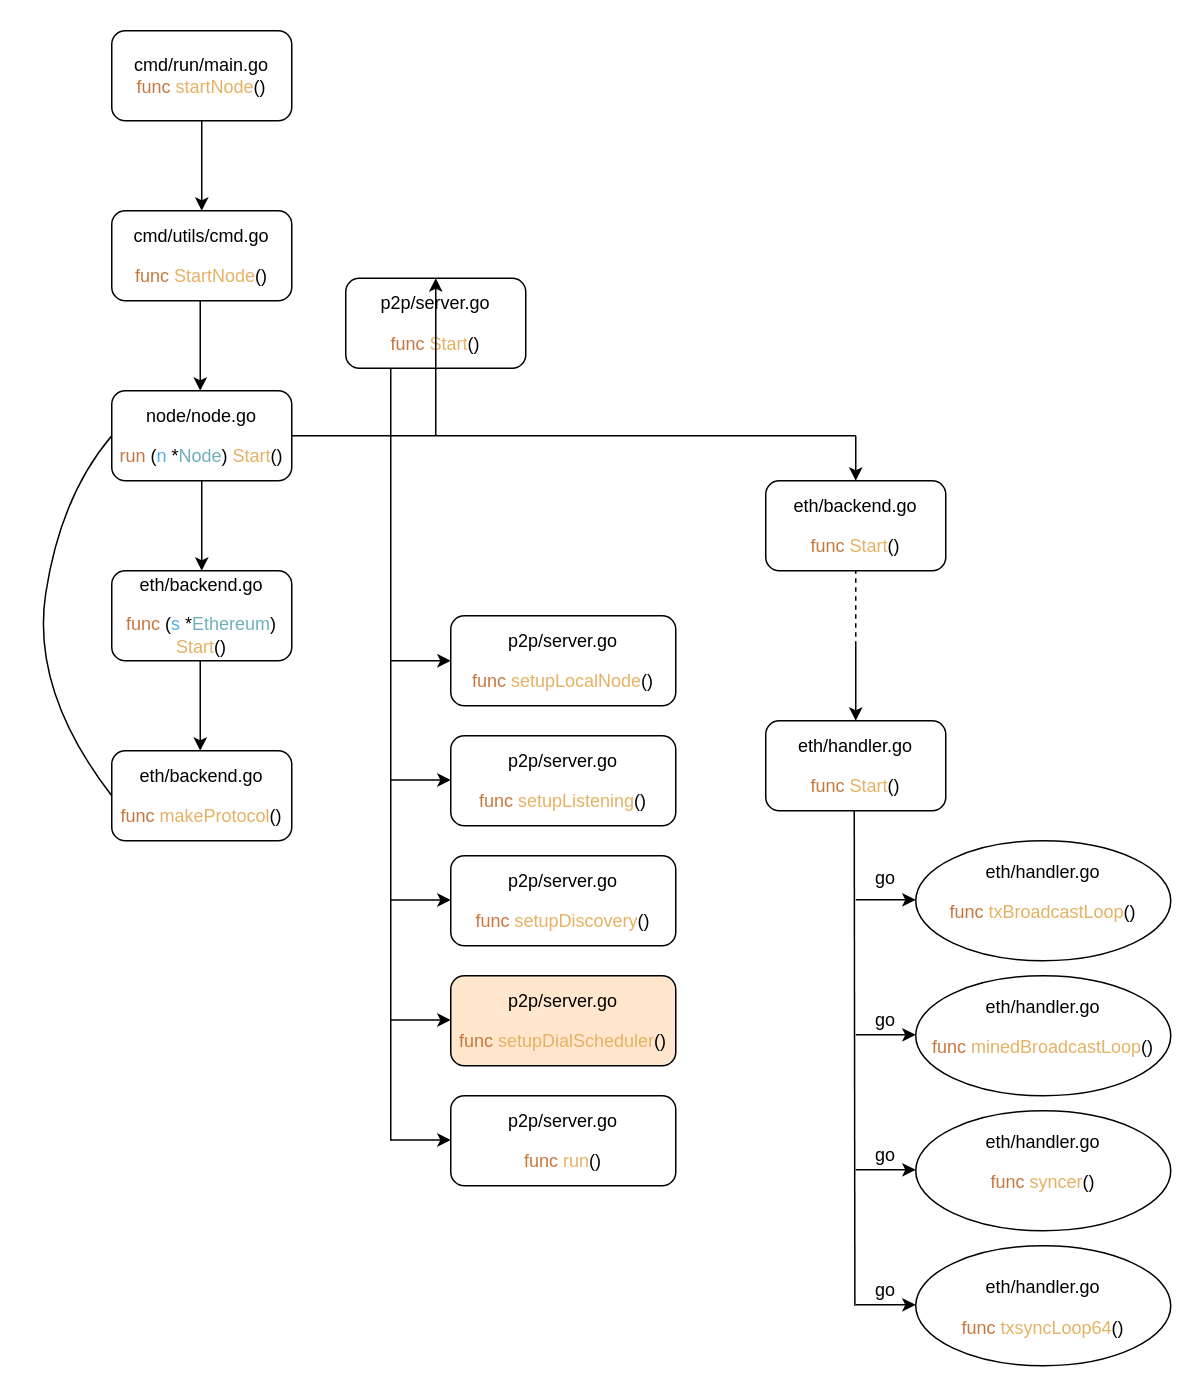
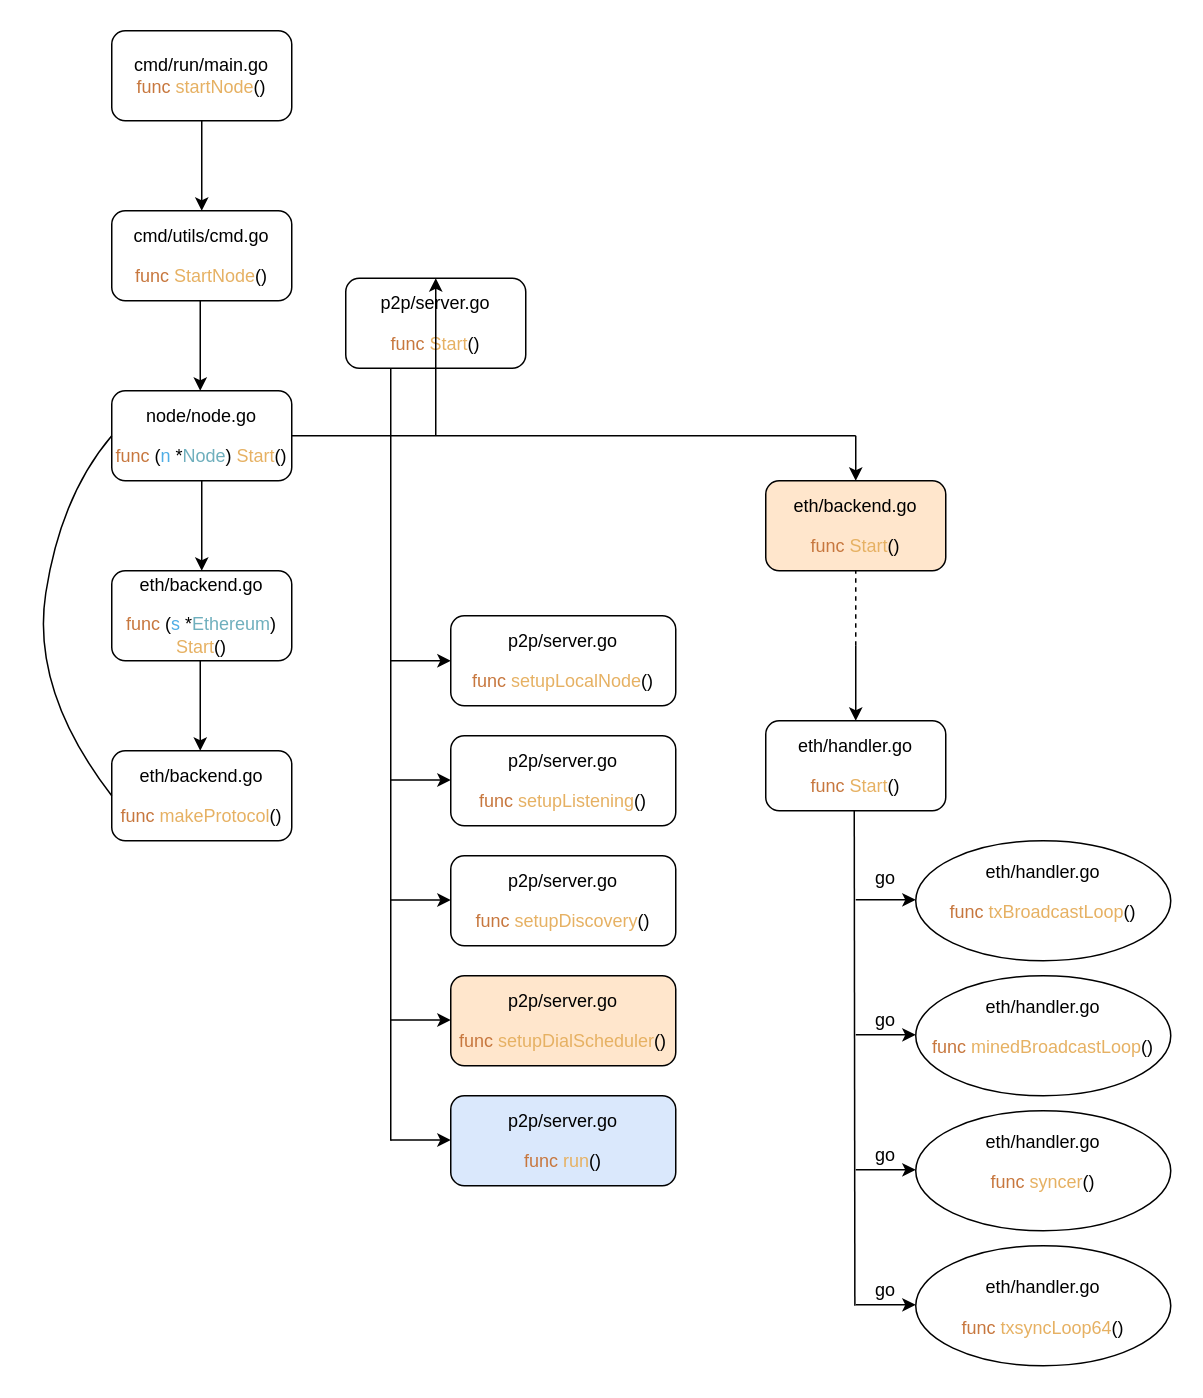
node "node/node.go run (n *Node) Start()": label "node/node.go run (n *Node) Start()" -> "node/node.go func (n *Node) Start()"
node "eth/backend.go func Start()": fillcolor #ffffff -> #ffe6cc
node "p2p/server.go func run()": fillcolor #ffffff -> #dae8fc
